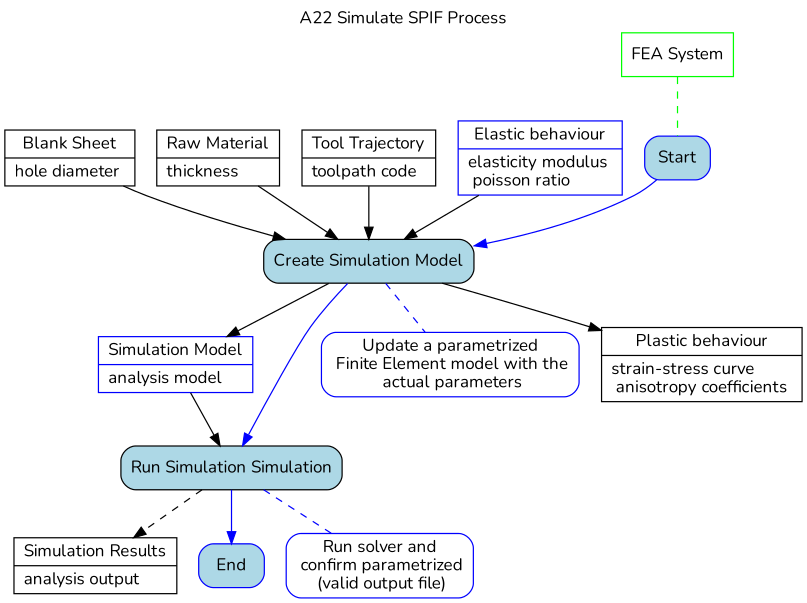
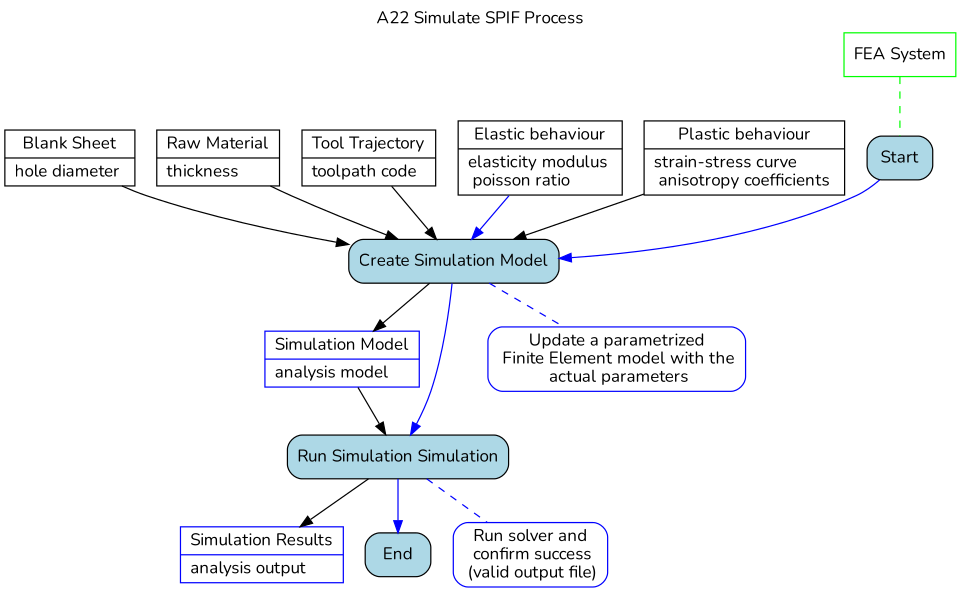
node "Elastic behaviour": color blue -> black
node "Start": color blue -> black
edge "Elastic behaviour" -> "Create Simulation Model": color black -> blue
edge "Create Simulation Model" -> "Plastic behaviour": reversed
edge "Run Simulation Simulation" -> "Simulation Results": style dashed -> solid
node "Simulation Results": color black -> blue
node "End": color blue -> black
node "Run solver and confirm parametrized (valid output file)": label "Run solver and confirm parametrized (valid output file)" -> "Run solver and confirm success (valid output file)"
